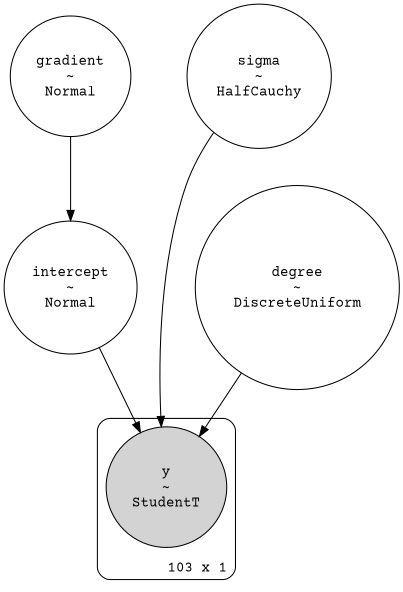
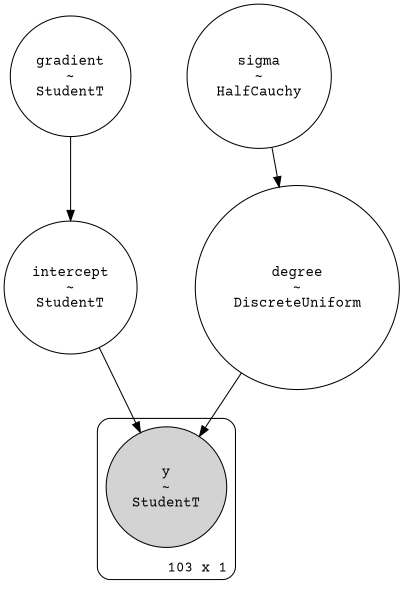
node "gradient ~ Normal": label "gradient ~ Normal" -> "gradient ~ StudentT"
edge "sigma ~ HalfCauchy" -> "y ~ StudentT": now "sigma ~ HalfCauchy" -> "degree ~ DiscreteUniform"
node "intercept ~ Normal": label "intercept ~ Normal" -> "intercept ~ StudentT"
